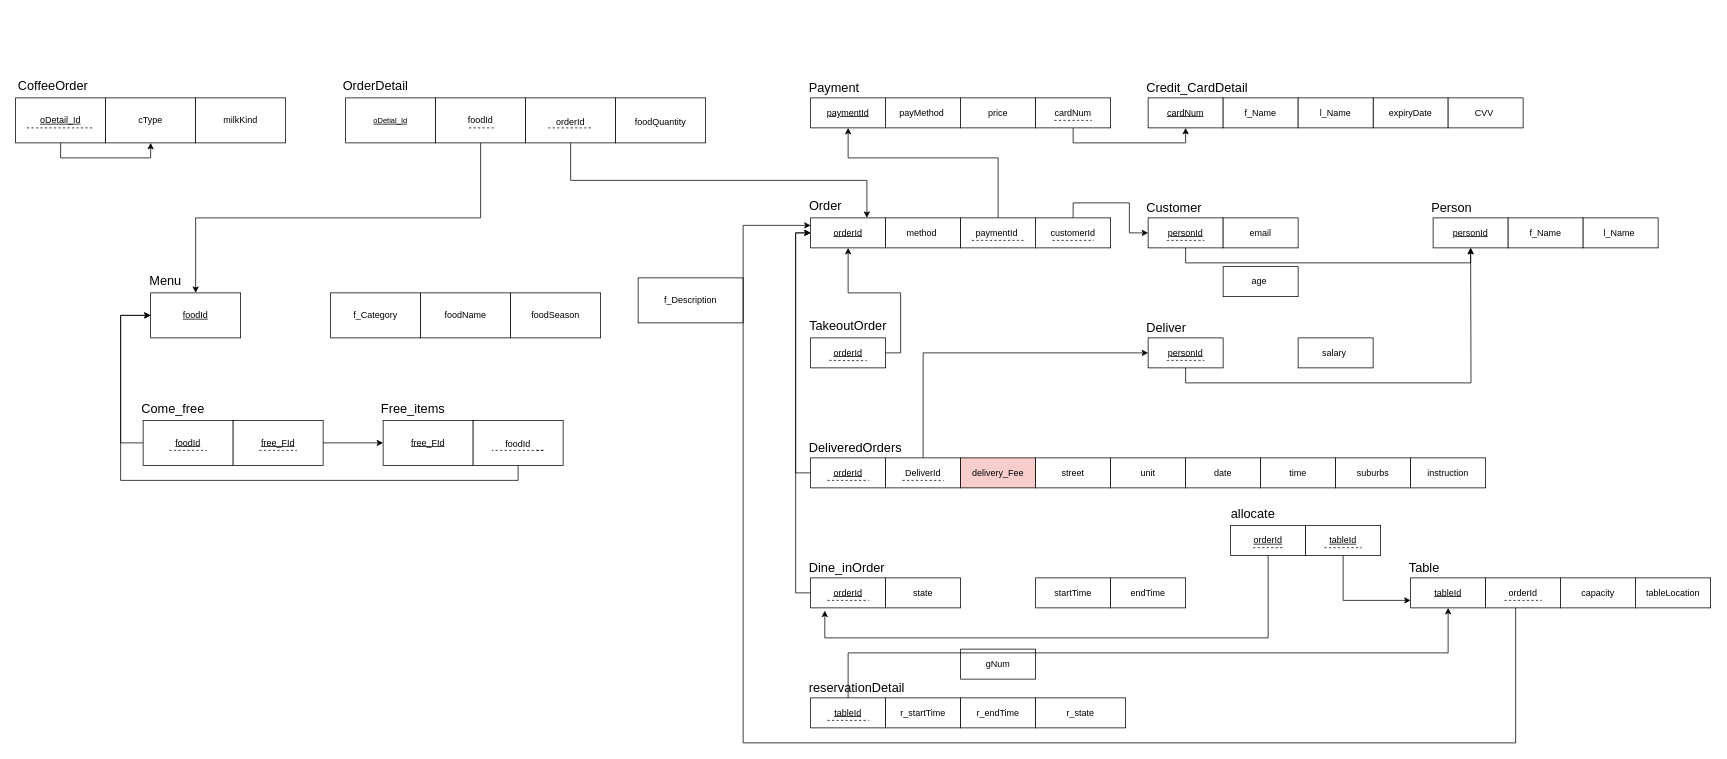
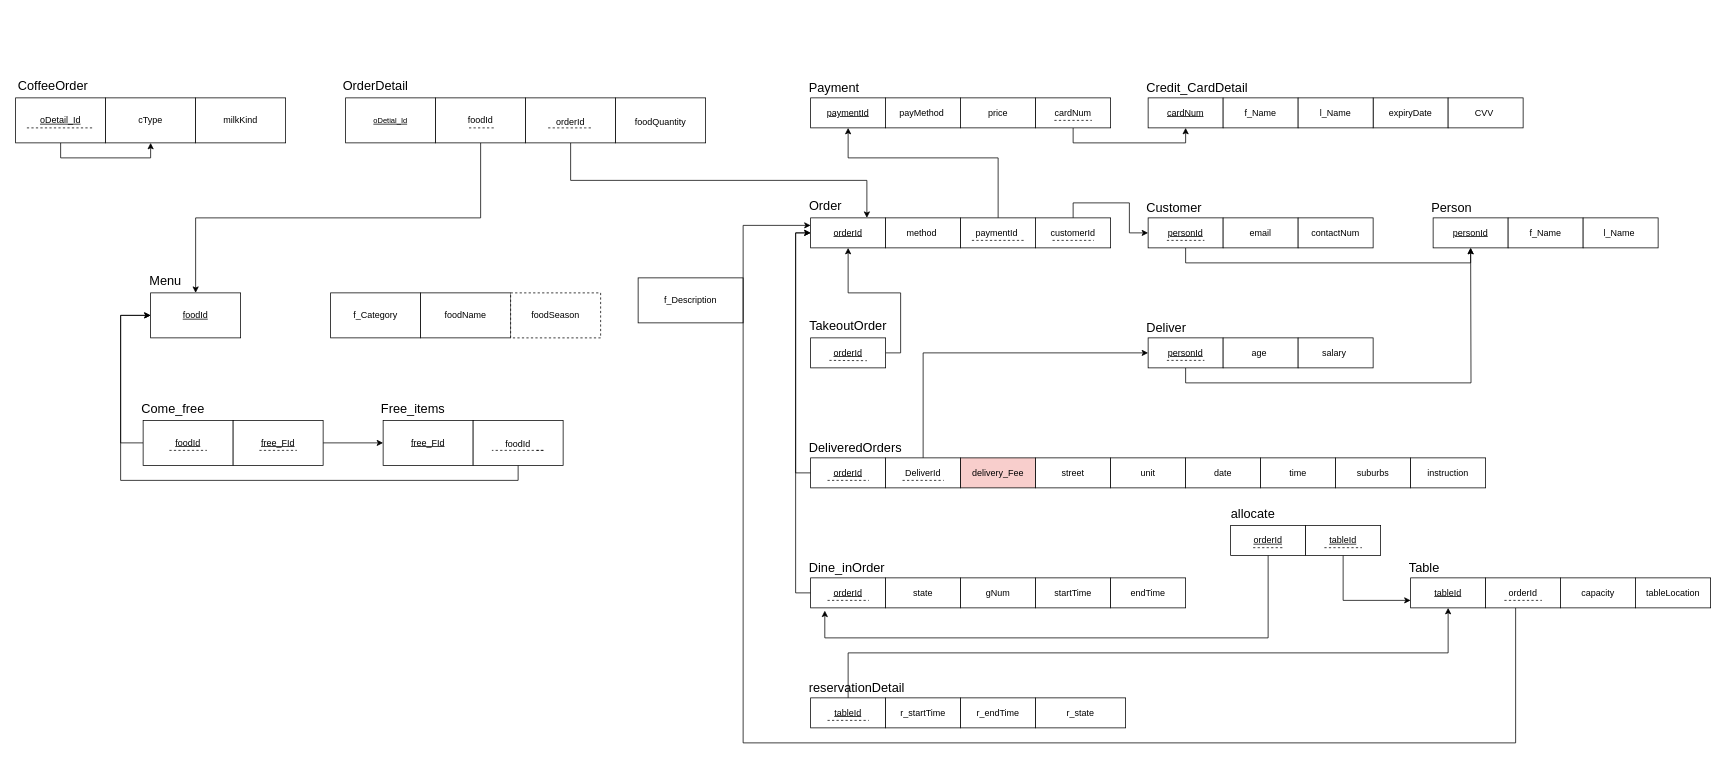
node "contactNum": added
node "age": moved (1260, 282) -> (1260, 353)
node "foodSeason": style solid -> dashed
node "gNum": moved (998, 664) -> (998, 593)
